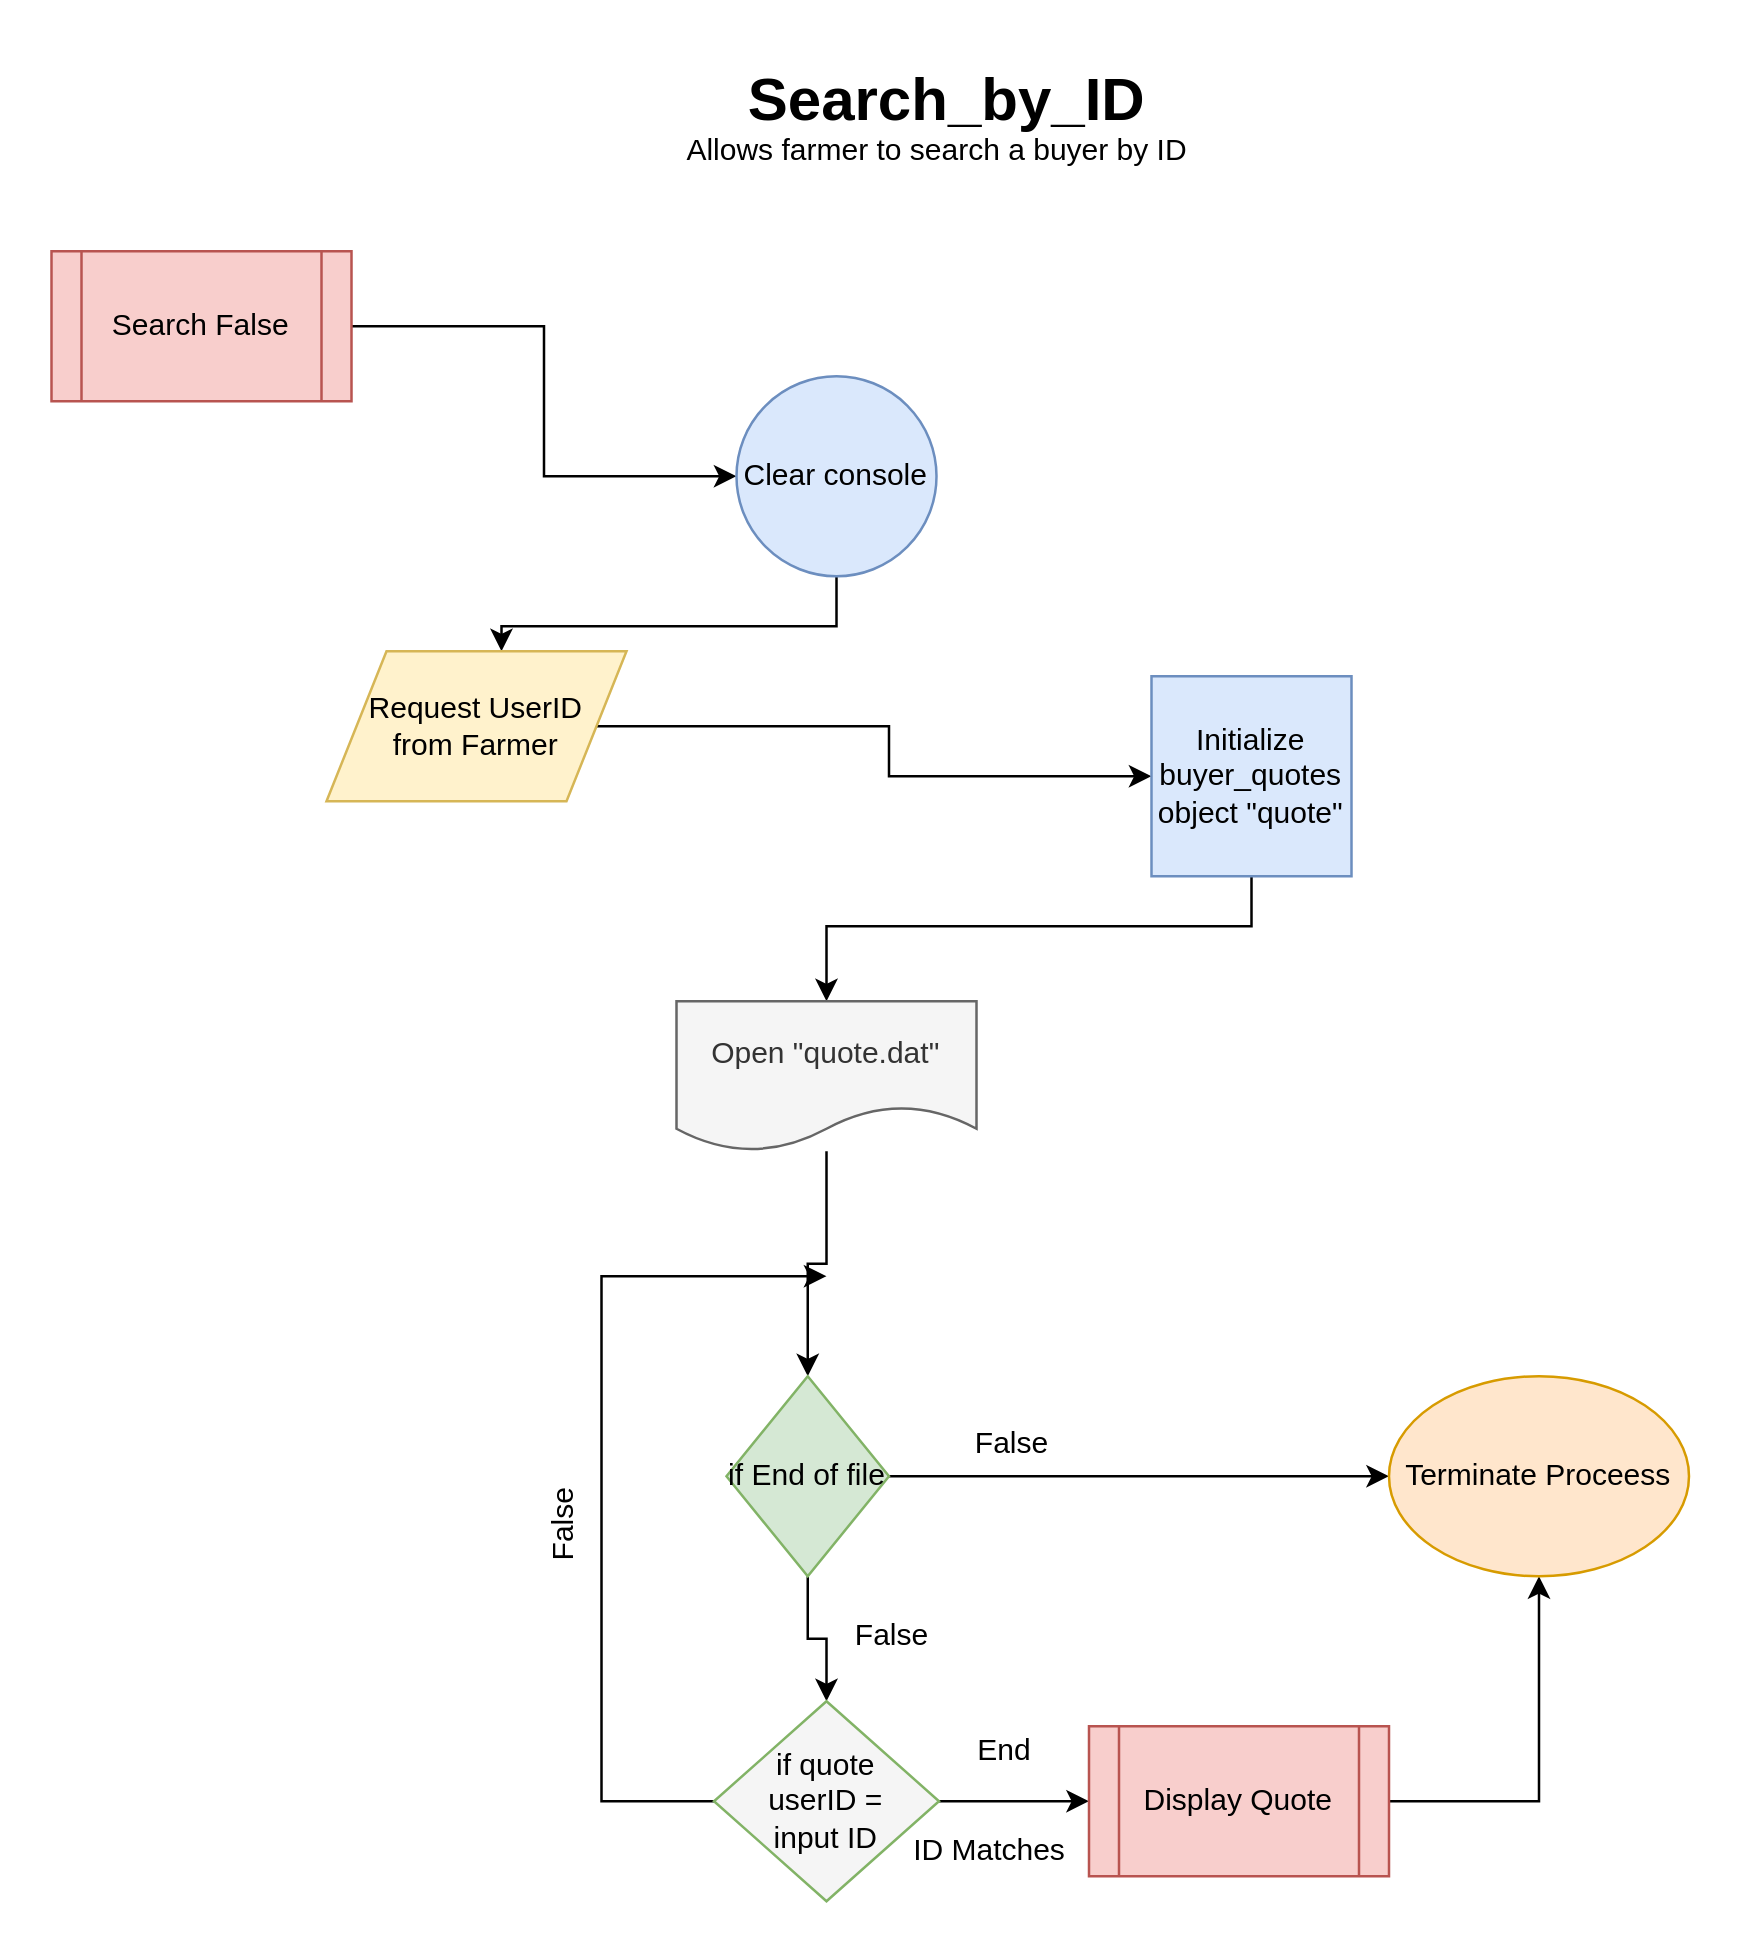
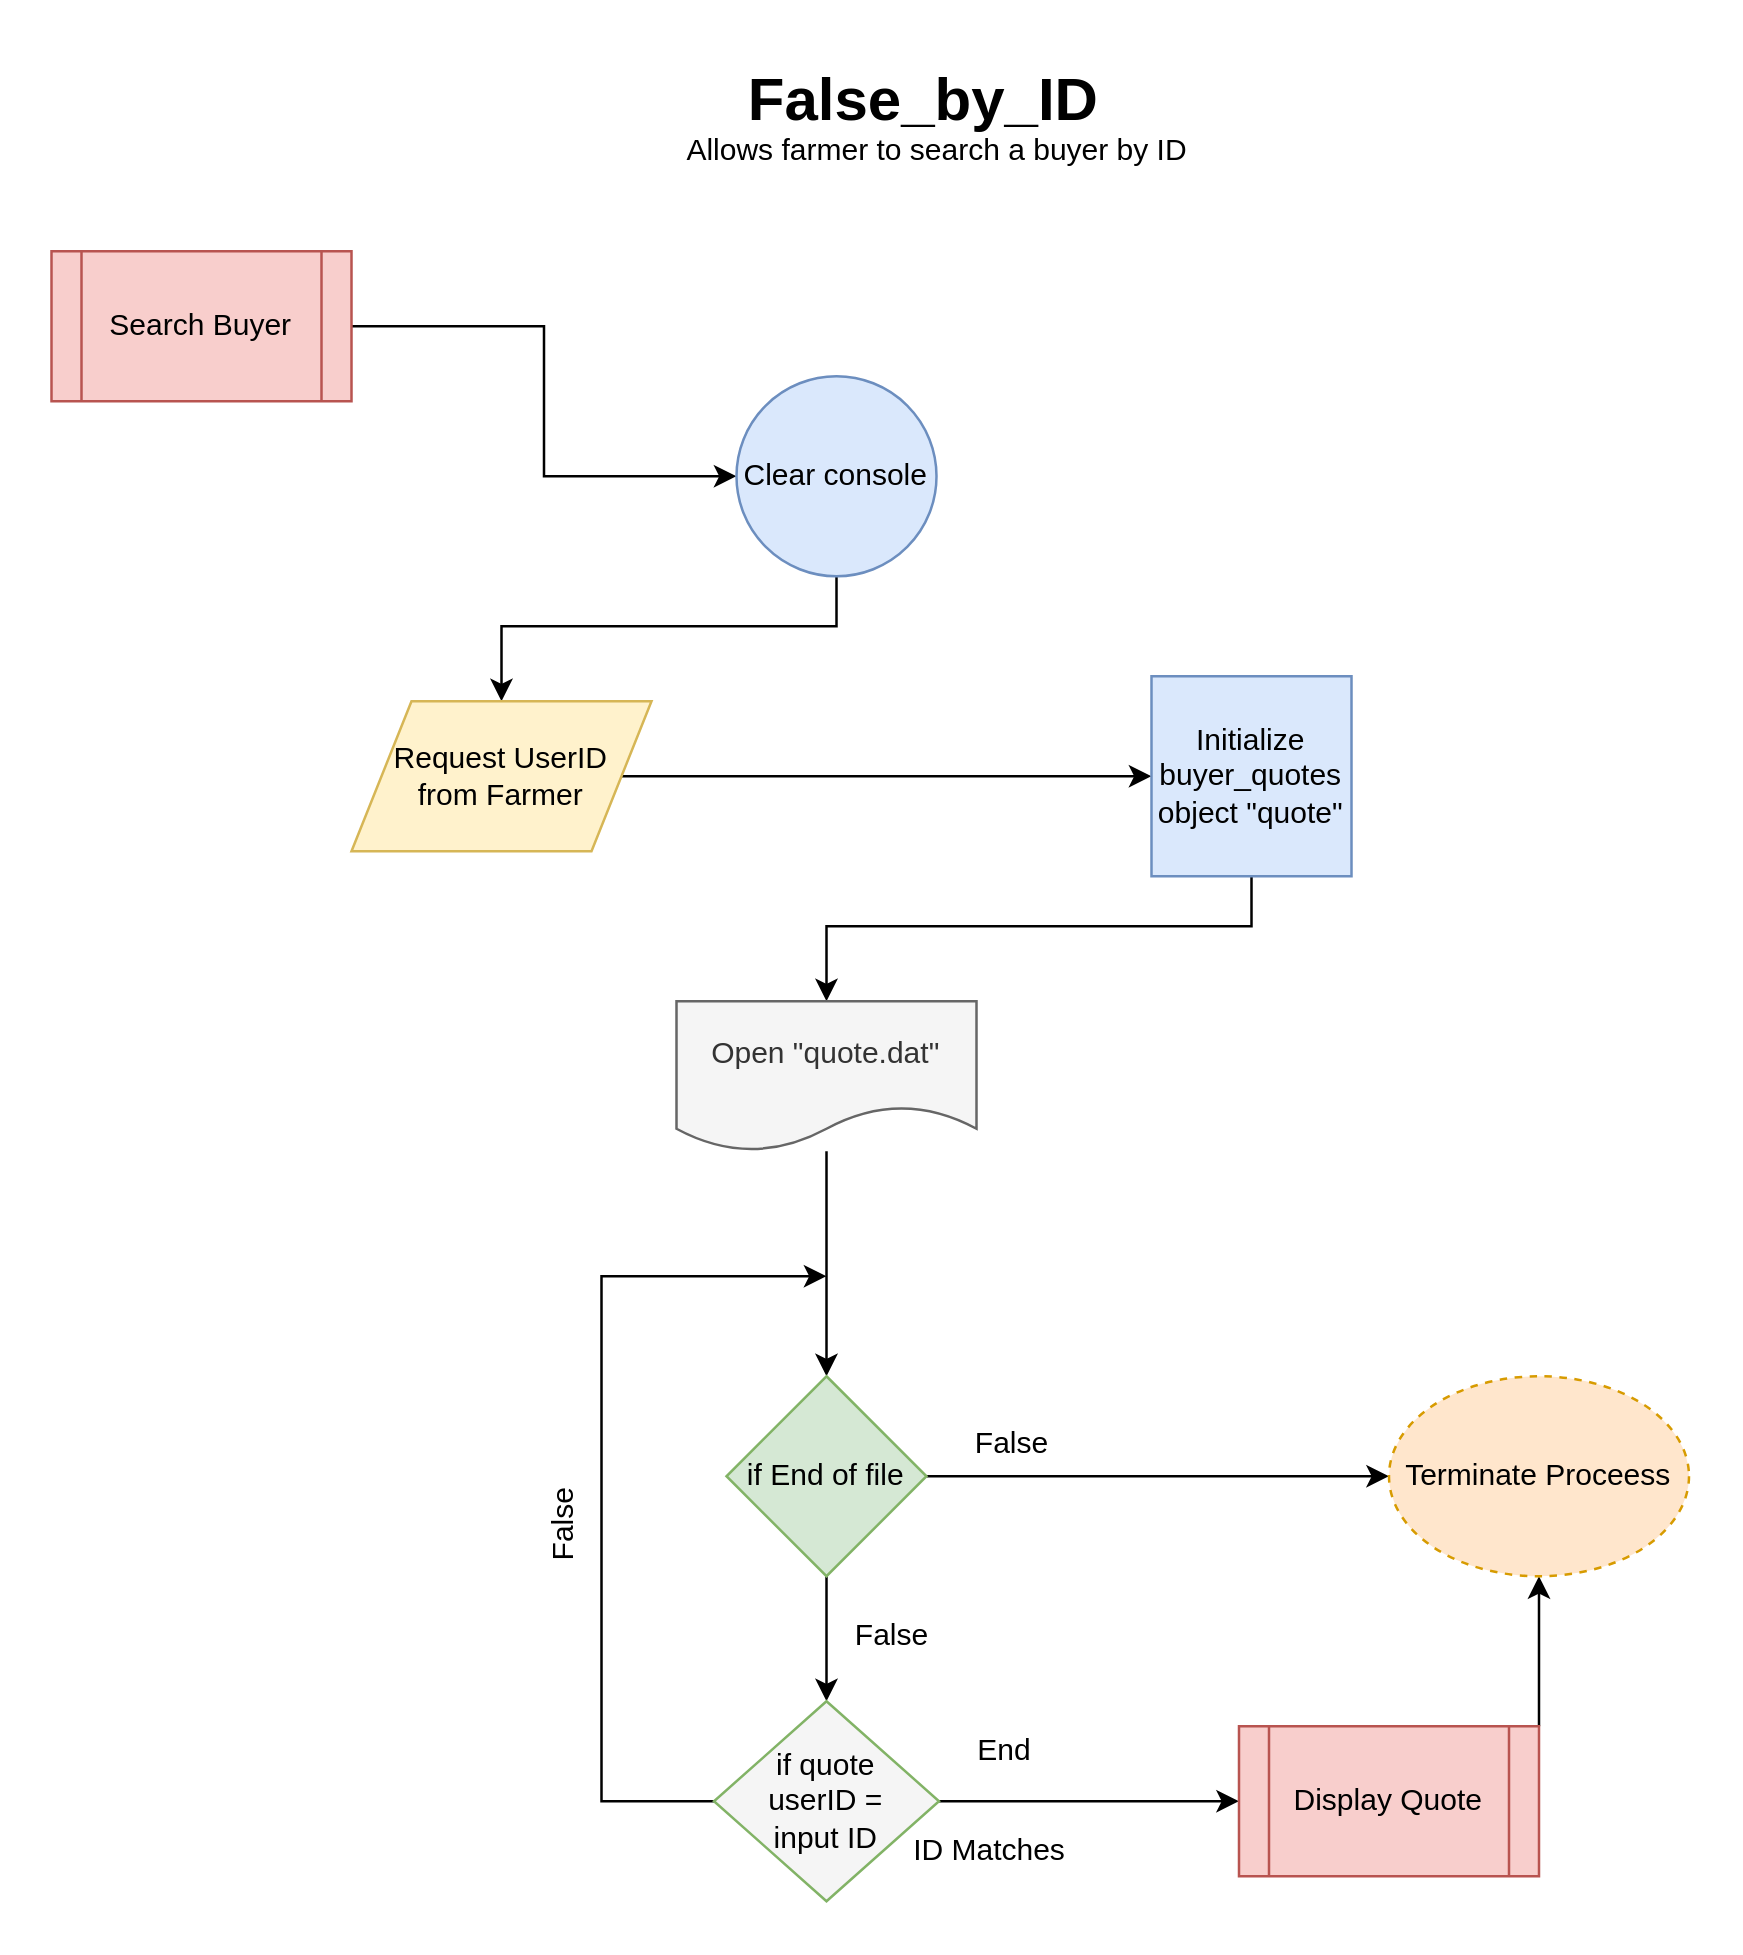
node "Search_by_ID": label "Search_by_ID" -> "False_by_ID"
node "Search False": label "Search False" -> "Search Buyer"
node "Request UserID from Farmer": moved (476, 726) -> (501, 776)
node "if End of file": size 163x200 -> 200x200
node "Terminate Proceess": style solid -> dashed
node "Display Quote": moved (1239, 1801) -> (1389, 1801)
